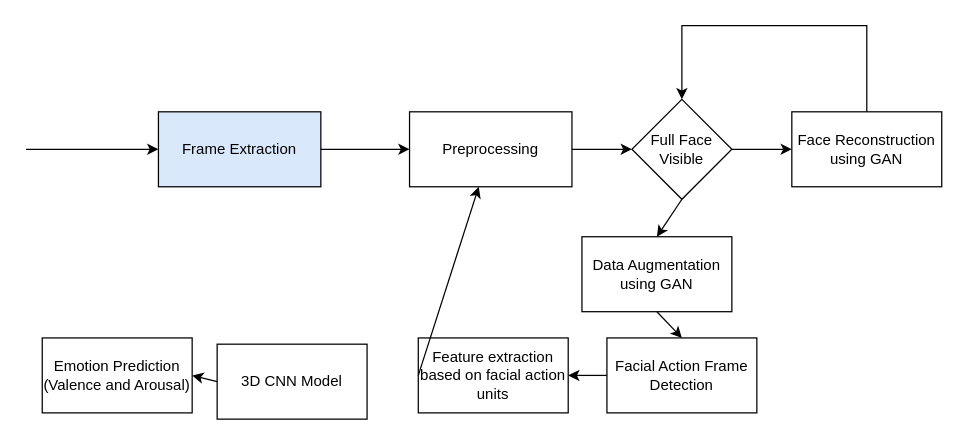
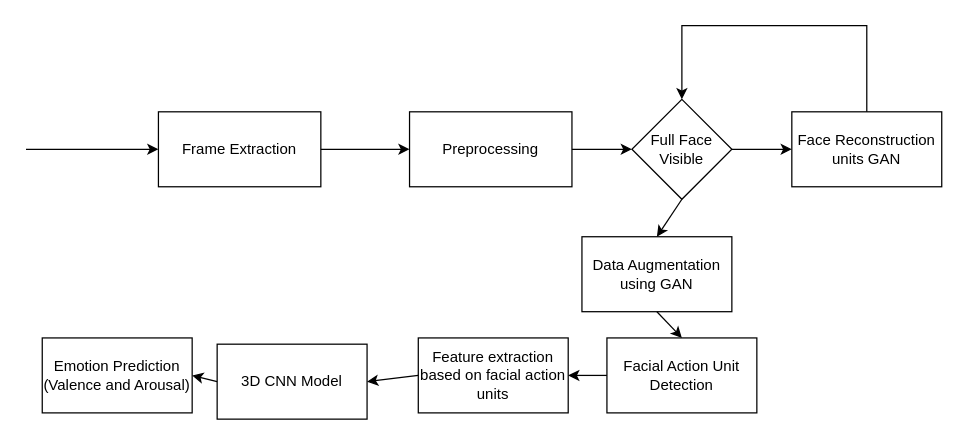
node "Frame Extraction": fillcolor #dae8fc -> #ffffff
node "Face Reconstruction using GAN": label "Face Reconstruction using GAN" -> "Face Reconstruction units GAN"
edge "Feature extraction based on facial action units" -> "Preprocessing": now "Feature extraction based on facial action units" -> "3D CNN Model"
node "Facial Action Frame Detection": label "Facial Action Frame Detection" -> "Facial Action Unit Detection"
